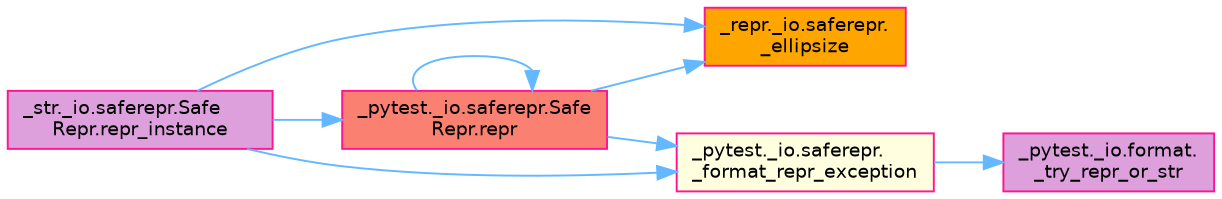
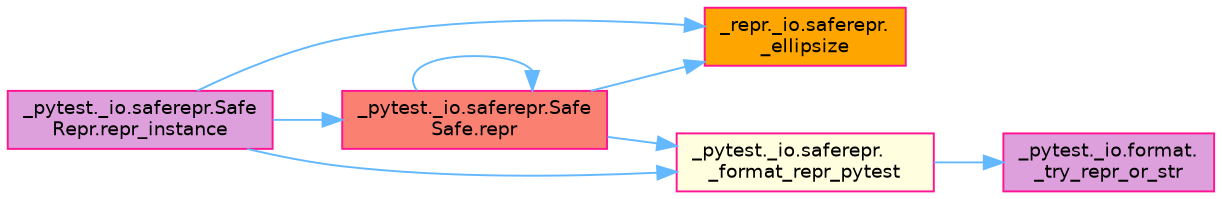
node "_str._io.saferepr.Safe Repr.repr_instance": label "_str._io.saferepr.Safe Repr.repr_instance" -> "_pytest._io.saferepr.Safe Repr.repr_instance"
node "_pytest._io.saferepr.Safe Repr.repr": label "_pytest._io.saferepr.Safe Repr.repr" -> "_pytest._io.saferepr.Safe Safe.repr"
node "_pytest._io.saferepr. _format_repr_exception": label "_pytest._io.saferepr. _format_repr_exception" -> "_pytest._io.saferepr. _format_repr_pytest"
